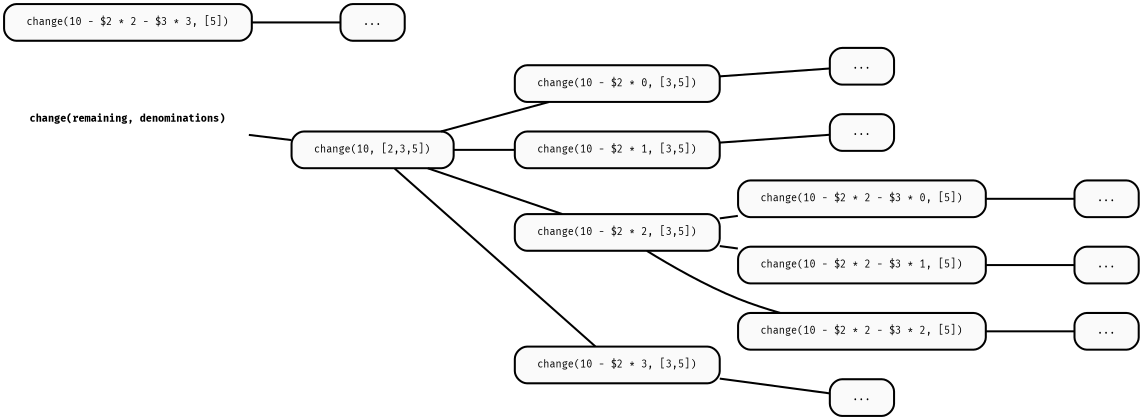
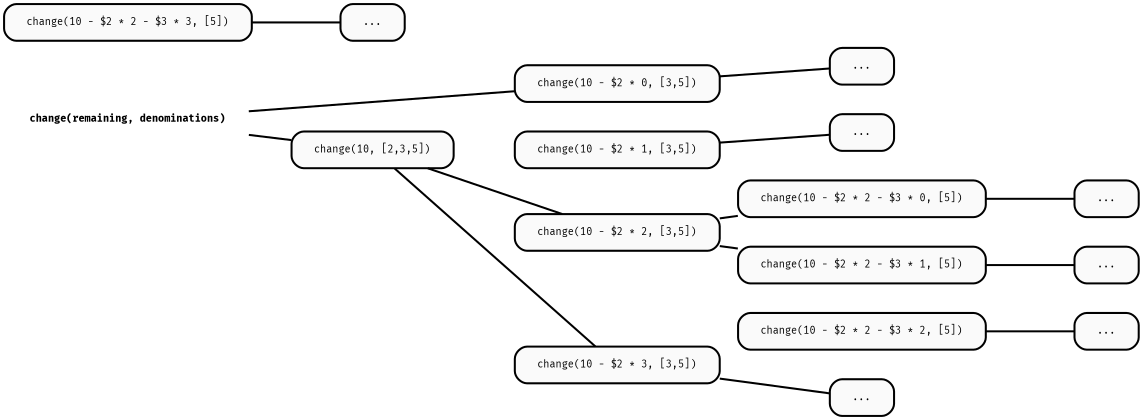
edge "change(10 - $2 * 0, [3,5])" -- "change(10, [2,3,5])": now "change(10 - $2 * 0, [3,5])" -- "change(remaining, denominations)"
edge "change(10, [2,3,5])" -- "change(10 - $2 * 1, [3,5])": removed
edge "change(10 - $2 * 2, [3,5])" -- "change(10 - $2 * 2 - $3 * 2, [5])": removed
